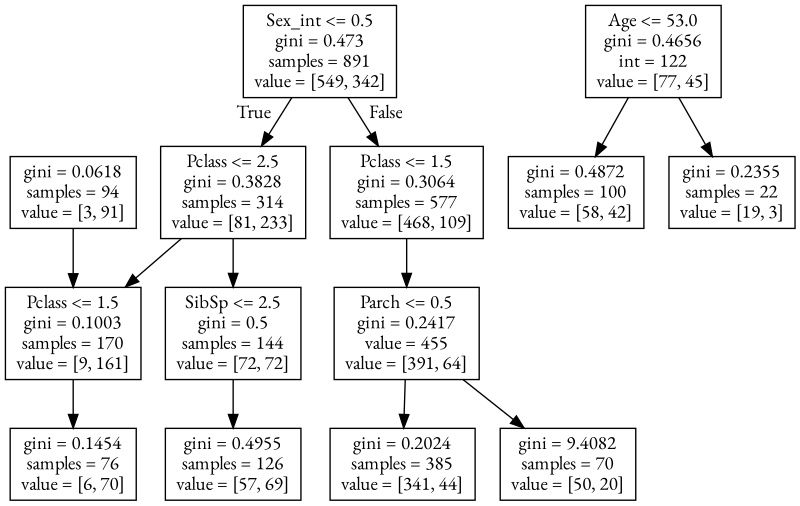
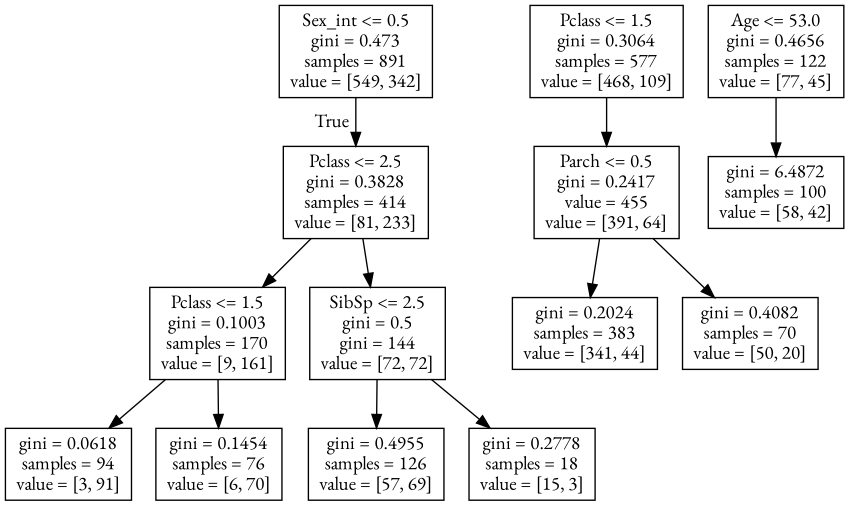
node "Age <= 53.0 gini = 0.4656 int = 122 value = [77, 45]": label "Age <= 53.0 gini = 0.4656 int = 122 value = [77, 45]" -> "Age <= 53.0 gini = 0.4656 samples = 122 value = [77, 45]"
edge "Sex_int <= 0.5 gini = 0.473 samples = 891 value = [549, 342]" -> "Pclass <= 1.5 gini = 0.3064 samples = 577 value = [468, 109]": removed
node "Pclass <= 2.5 gini = 0.3828 samples = 314 value = [81, 233]": label "Pclass <= 2.5 gini = 0.3828 samples = 314 value = [81, 233]" -> "Pclass <= 2.5 gini = 0.3828 samples = 414 value = [81, 233]"
node "gini = 0.4872 samples = 100 value = [58, 42]": label "gini = 0.4872 samples = 100 value = [58, 42]" -> "gini = 6.4872 samples = 100 value = [58, 42]"
node "gini = 0.2355 samples = 22 value = [19, 3]": removed
edge "gini = 0.0618 samples = 94 value = [3, 91]" -> "Pclass <= 1.5 gini = 0.1003 samples = 170 value = [9, 161]": reversed
node "SibSp <= 2.5 gini = 0.5 samples = 144 value = [72, 72]": label "SibSp <= 2.5 gini = 0.5 samples = 144 value = [72, 72]" -> "SibSp <= 2.5 gini = 0.5 gini = 144 value = [72, 72]"
node "gini = 0.2024 samples = 385 value = [341, 44]": label "gini = 0.2024 samples = 385 value = [341, 44]" -> "gini = 0.2024 samples = 383 value = [341, 44]"
node "gini = 0.2778 samples = 18 value = [15, 3]": added
node "gini = 9.4082 samples = 70 value = [50, 20]": label "gini = 9.4082 samples = 70 value = [50, 20]" -> "gini = 0.4082 samples = 70 value = [50, 20]"
